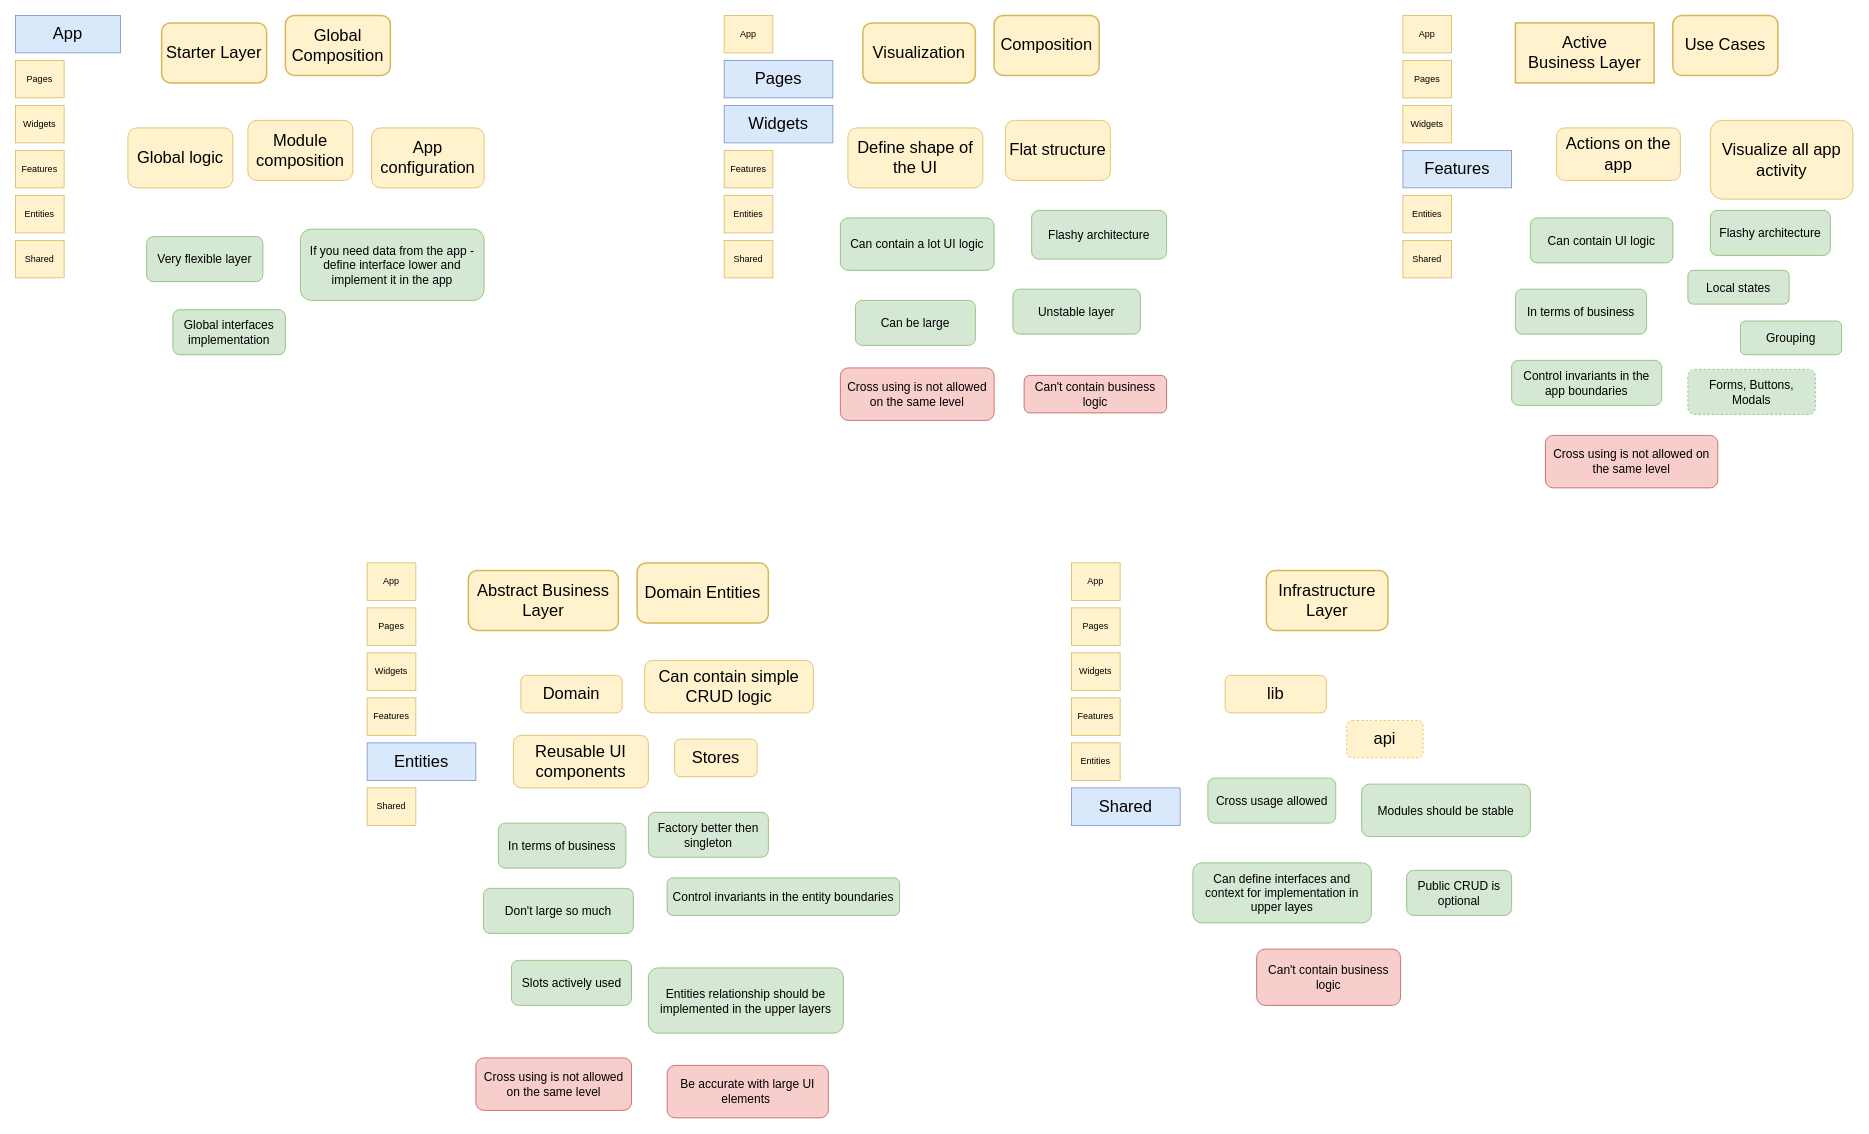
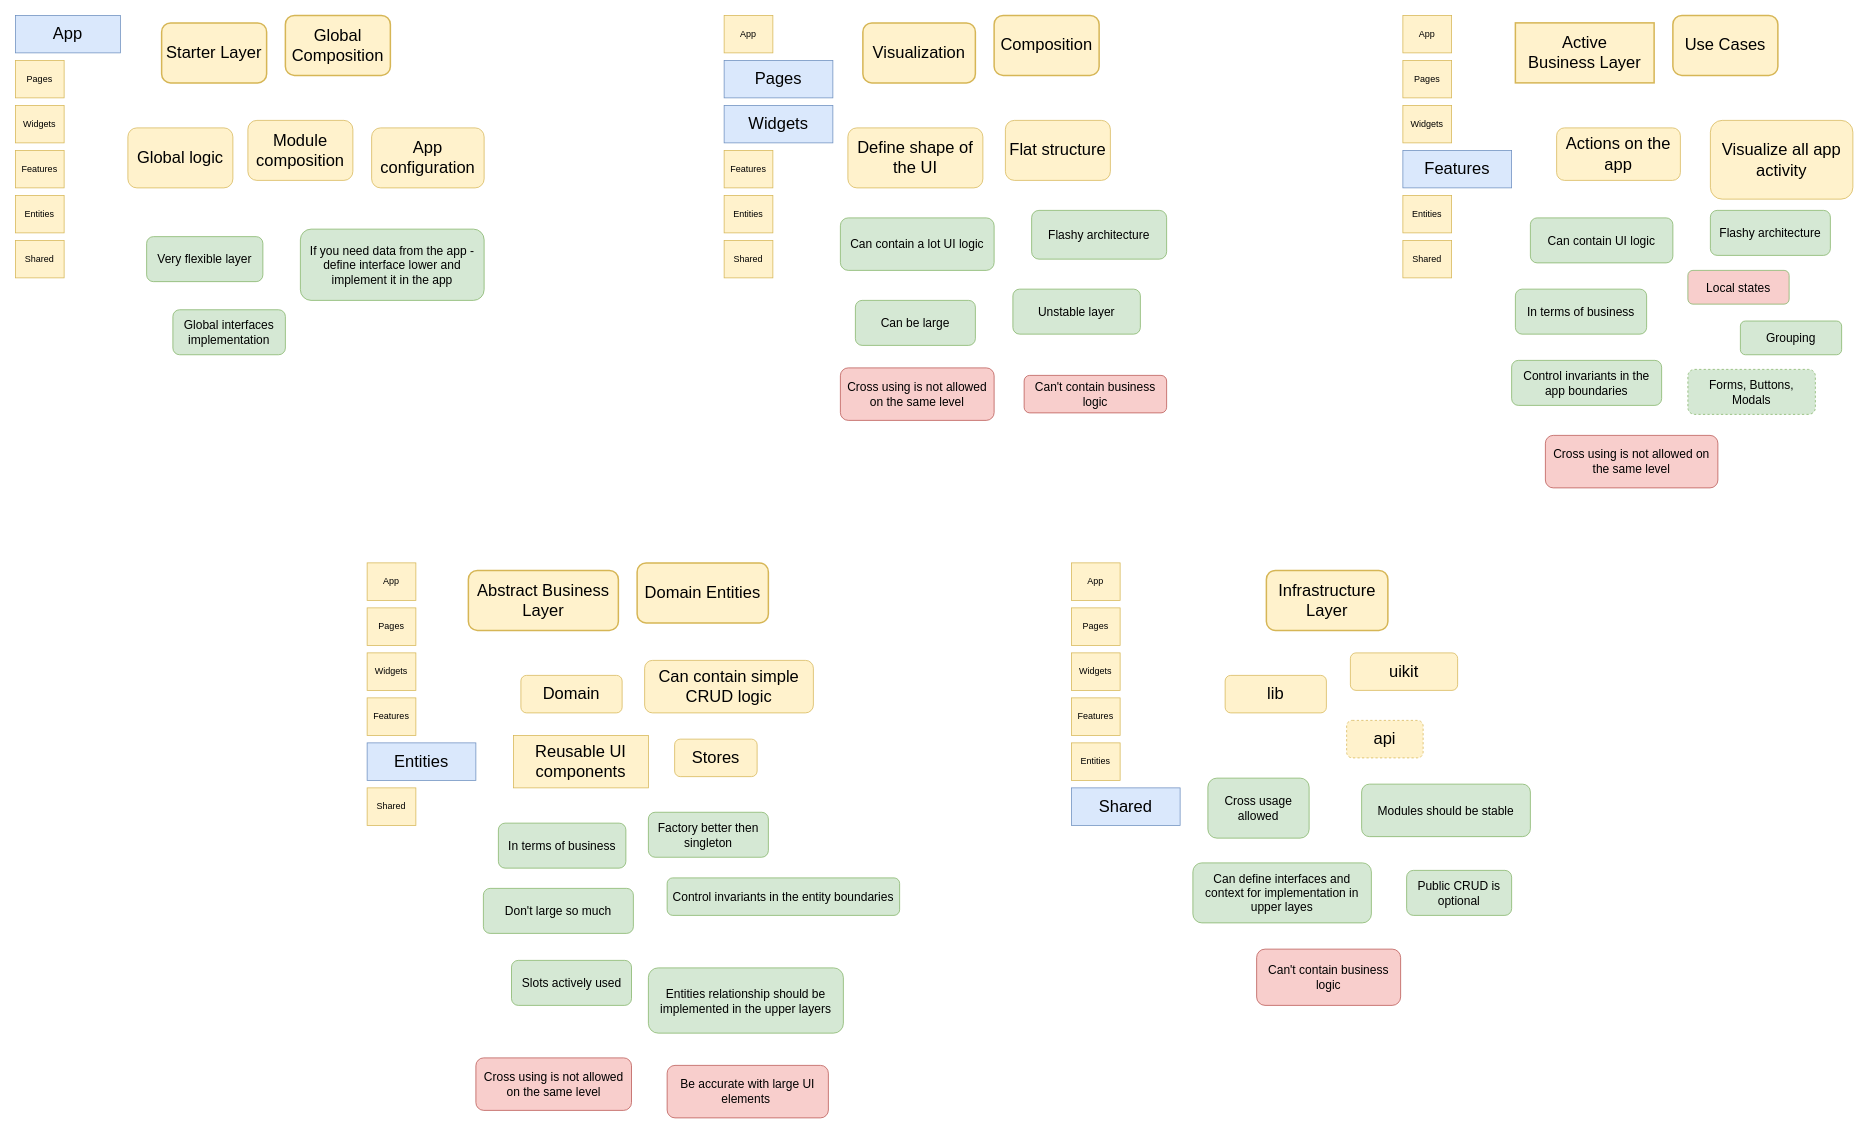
node "Local states": fillcolor #d5e8d4 -> #f8cecc
node "uikit": added
node "Reusable UI components": shape rounded rectangle -> rectangle
node "Cross usage allowed": size 128x45 -> 101x60
